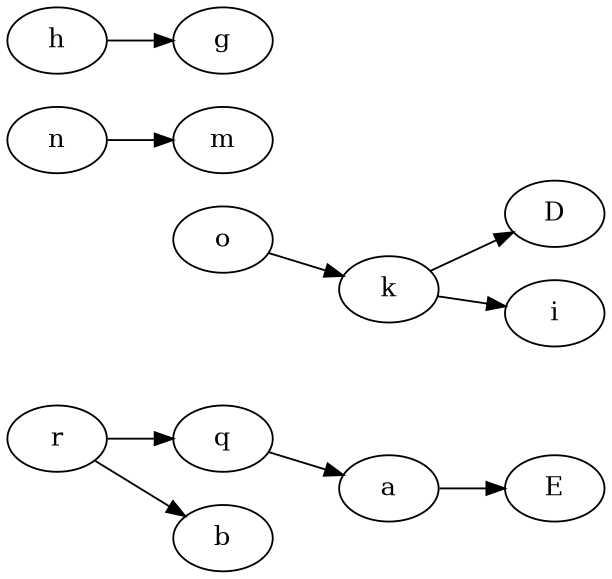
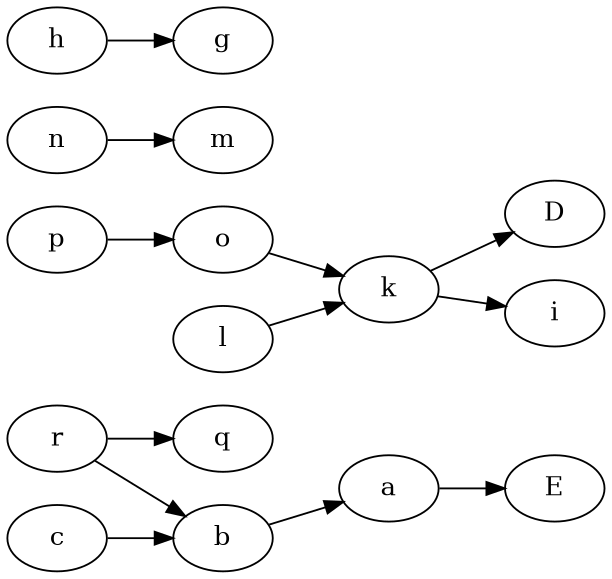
node "p": added
node "l": added
edge "q" -> "a": now "b" -> "a"
node "c": added
